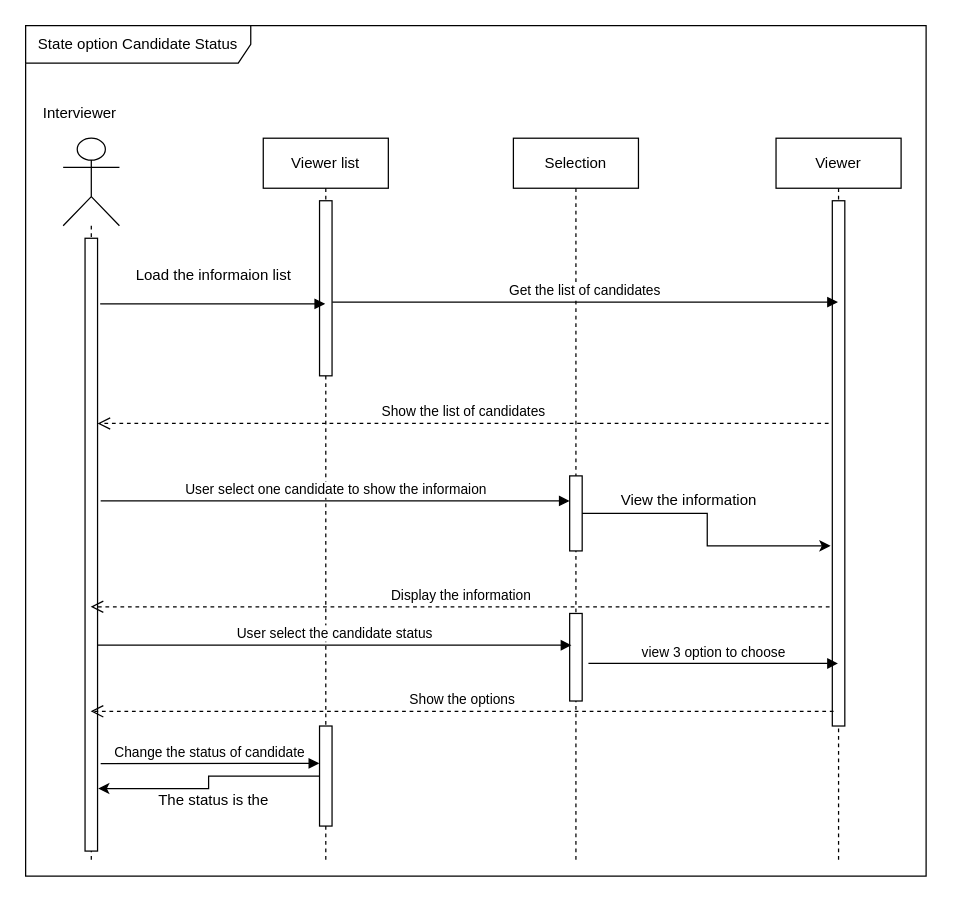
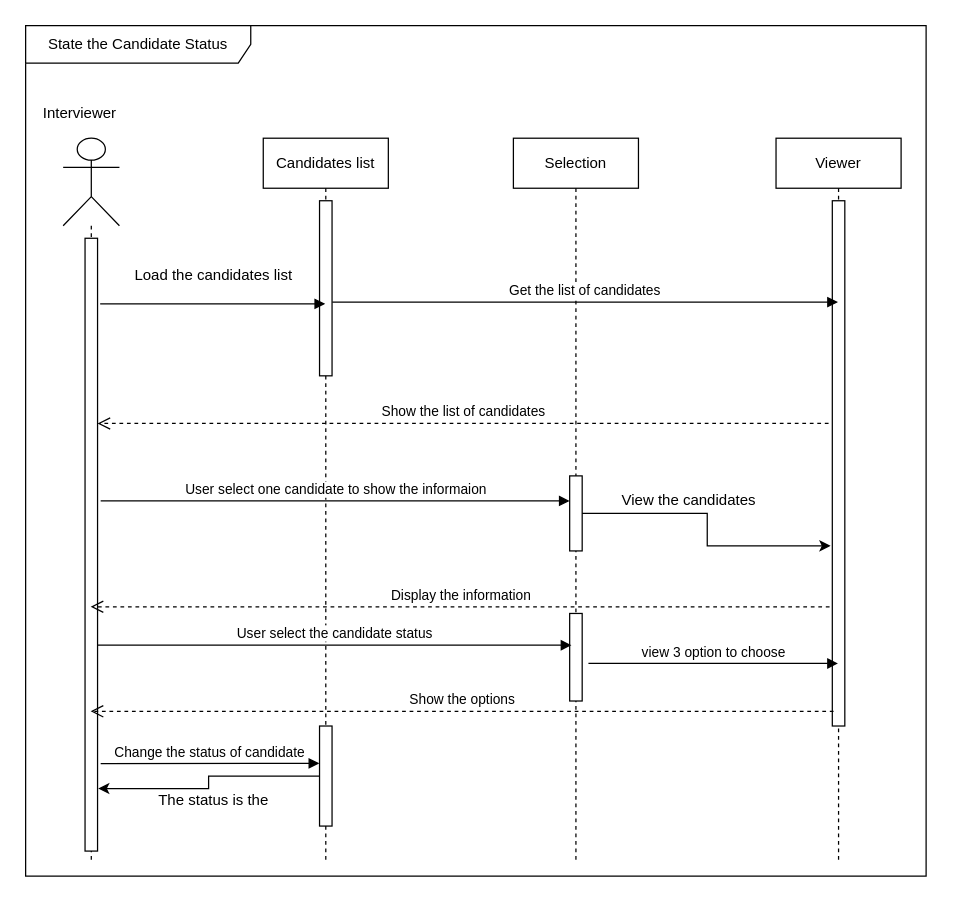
node "State option Candidate Status": label "State option Candidate Status" -> "State the Candidate Status"
node "Viewer list": label "Viewer list" -> "Candidates list"
node "Load the informaion list": label "Load the informaion list" -> "Load the candidates list"
node "View the information": label "View the information" -> "View the candidates"
